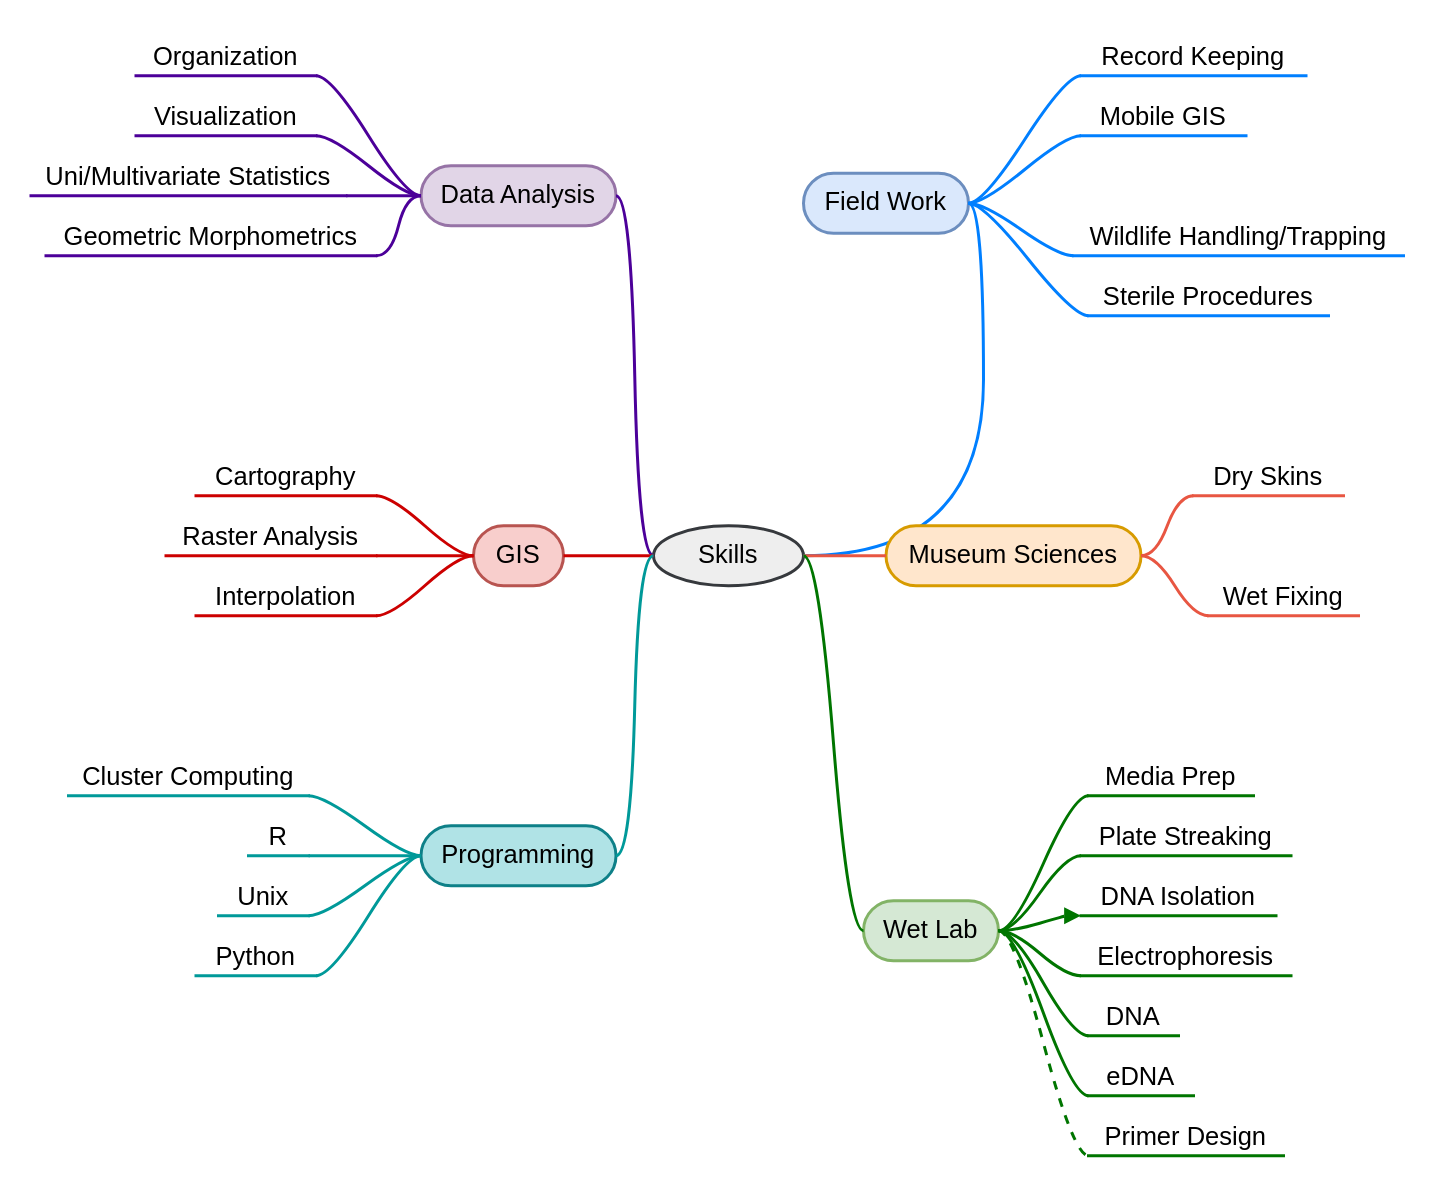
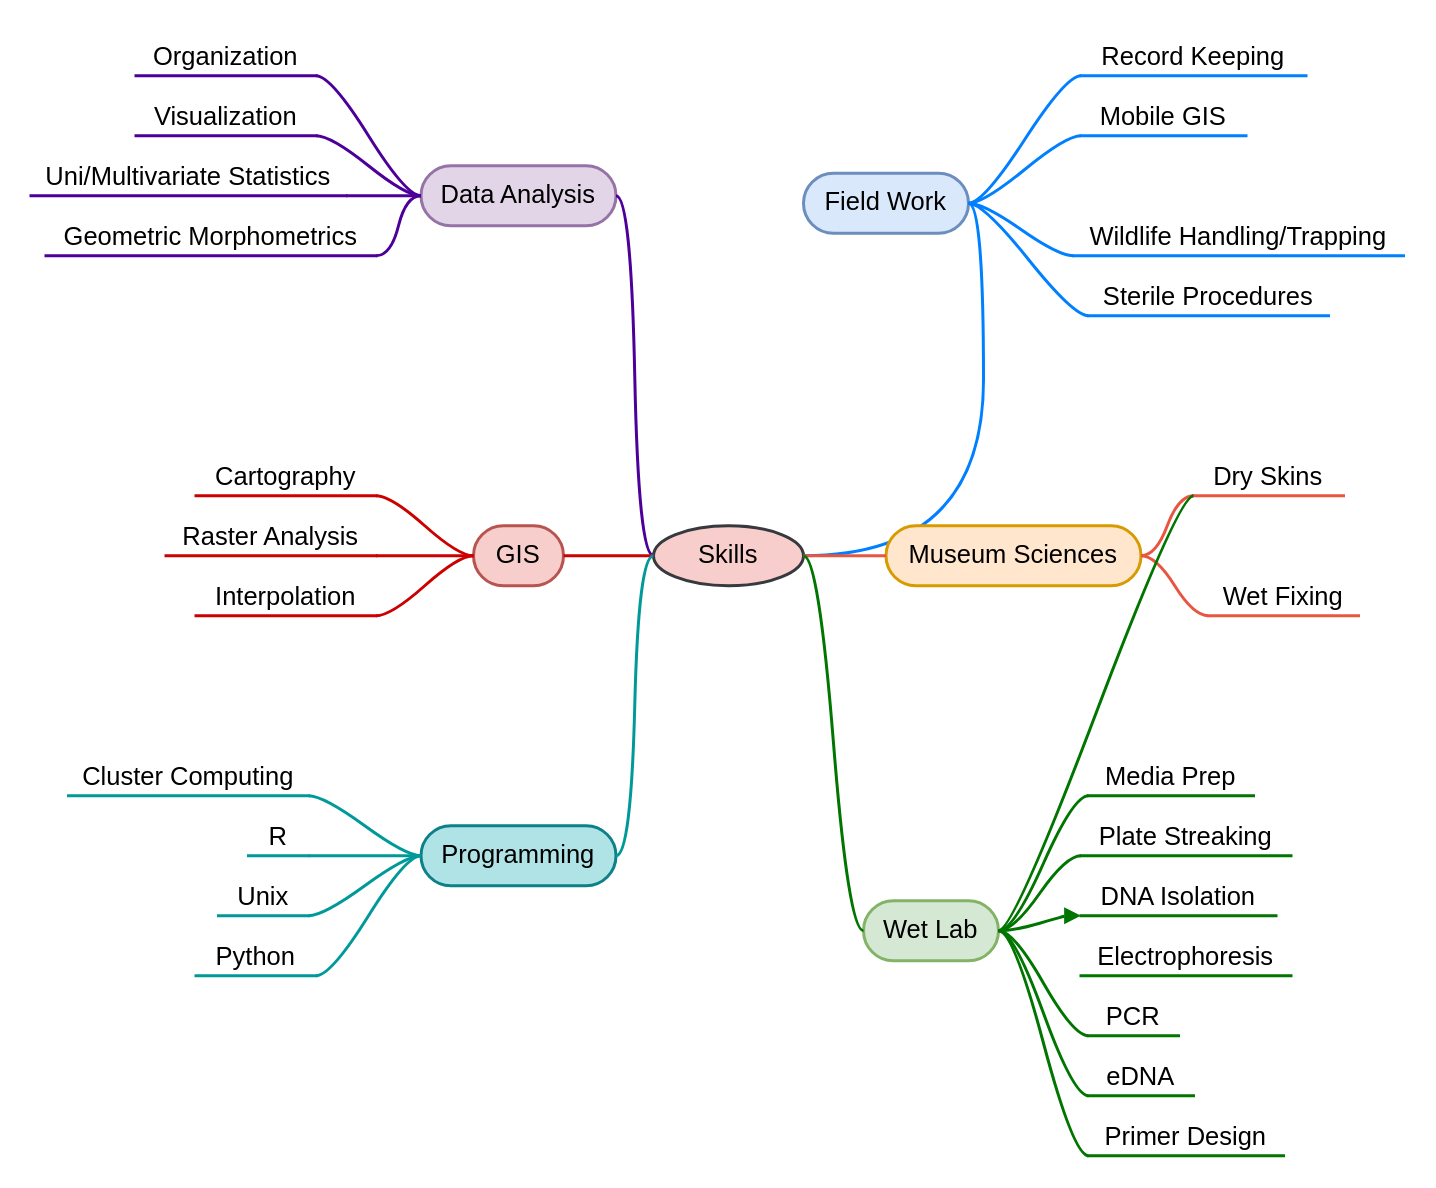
node "Skills": fillcolor #eeeeee -> #f8cecc
edge "Wet Lab" -- "Electrophoresis": now "Wet Lab" -- "Dry Skins"
node "DNA": label "DNA" -> "PCR"
edge "Wet Lab" -- "Primer Design": style dashed -> solid
